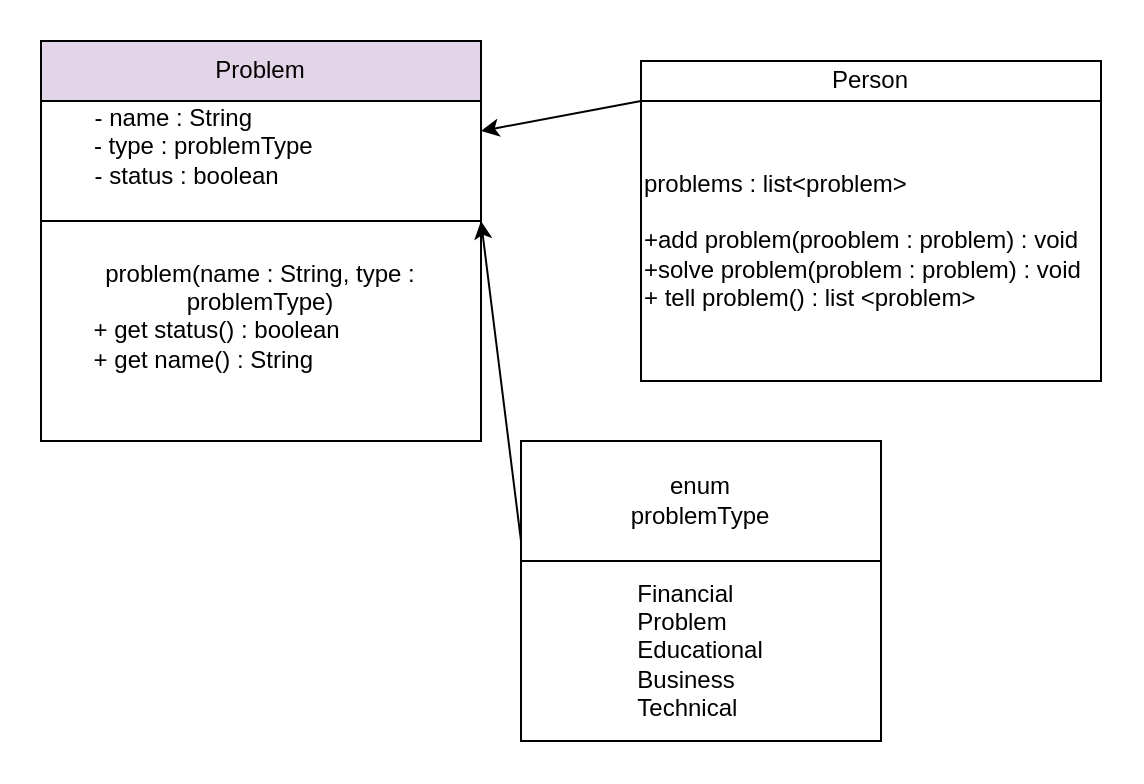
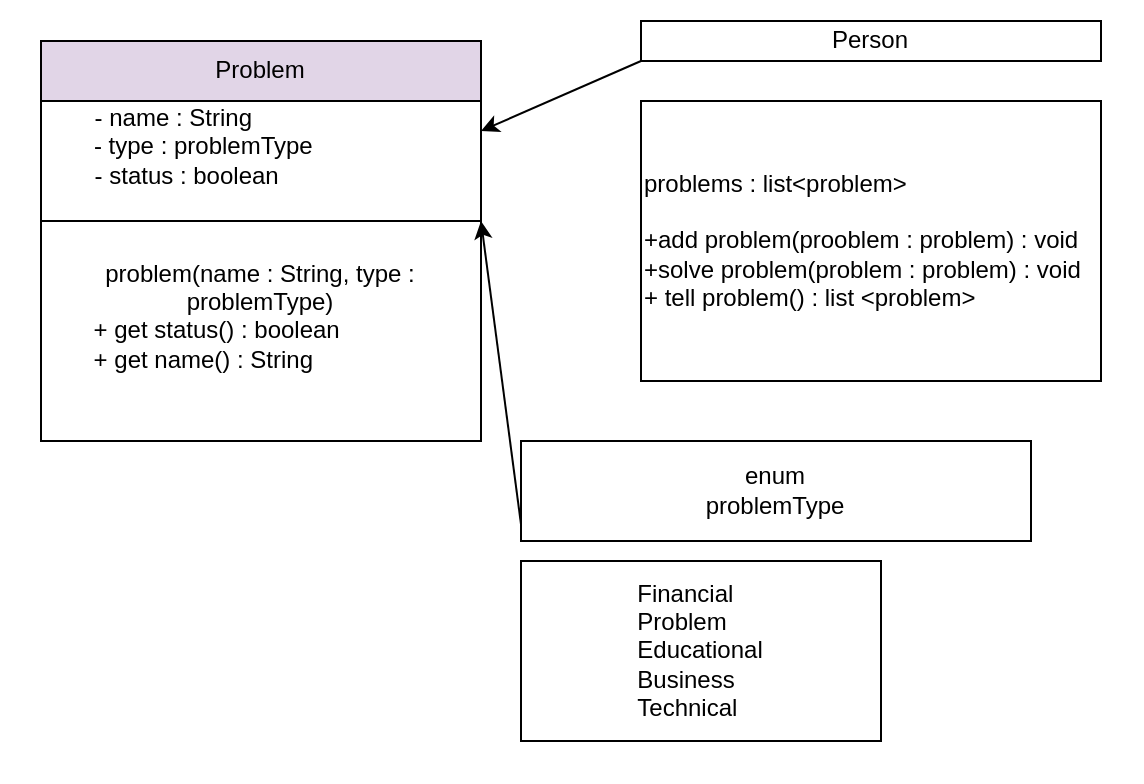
node "Person": moved (871, 81) -> (871, 41)
node "enum problemType": size 360x120 -> 510x100
